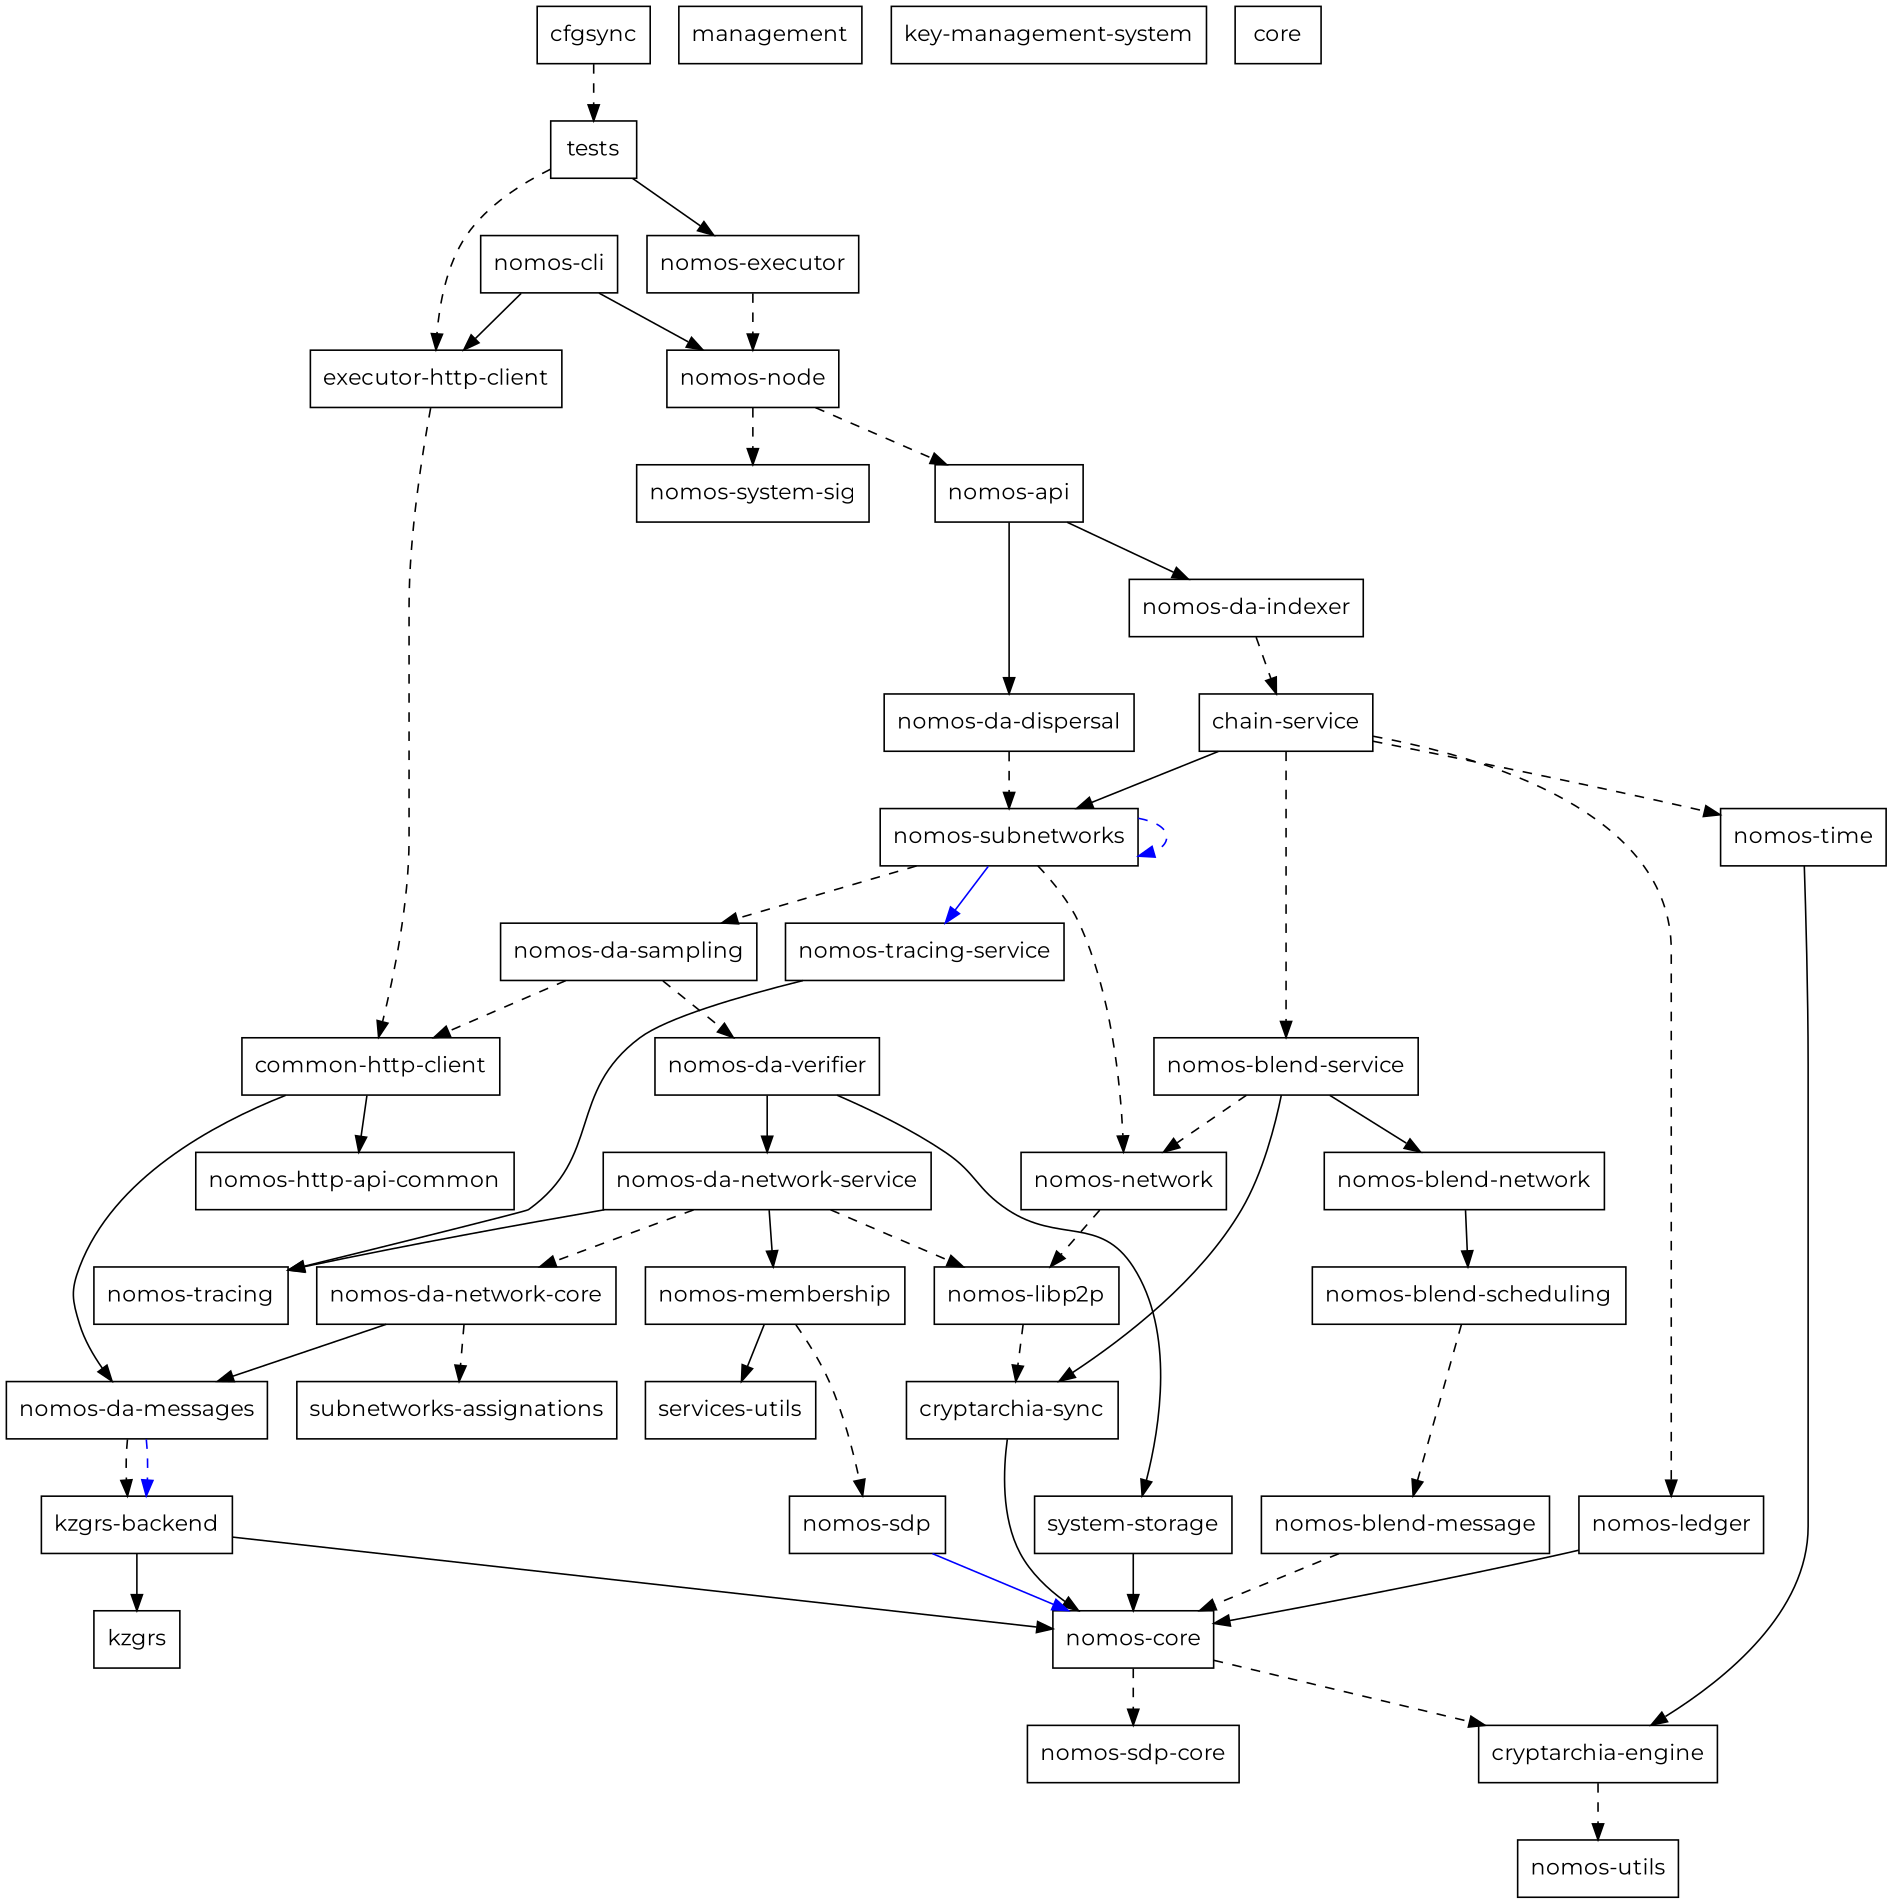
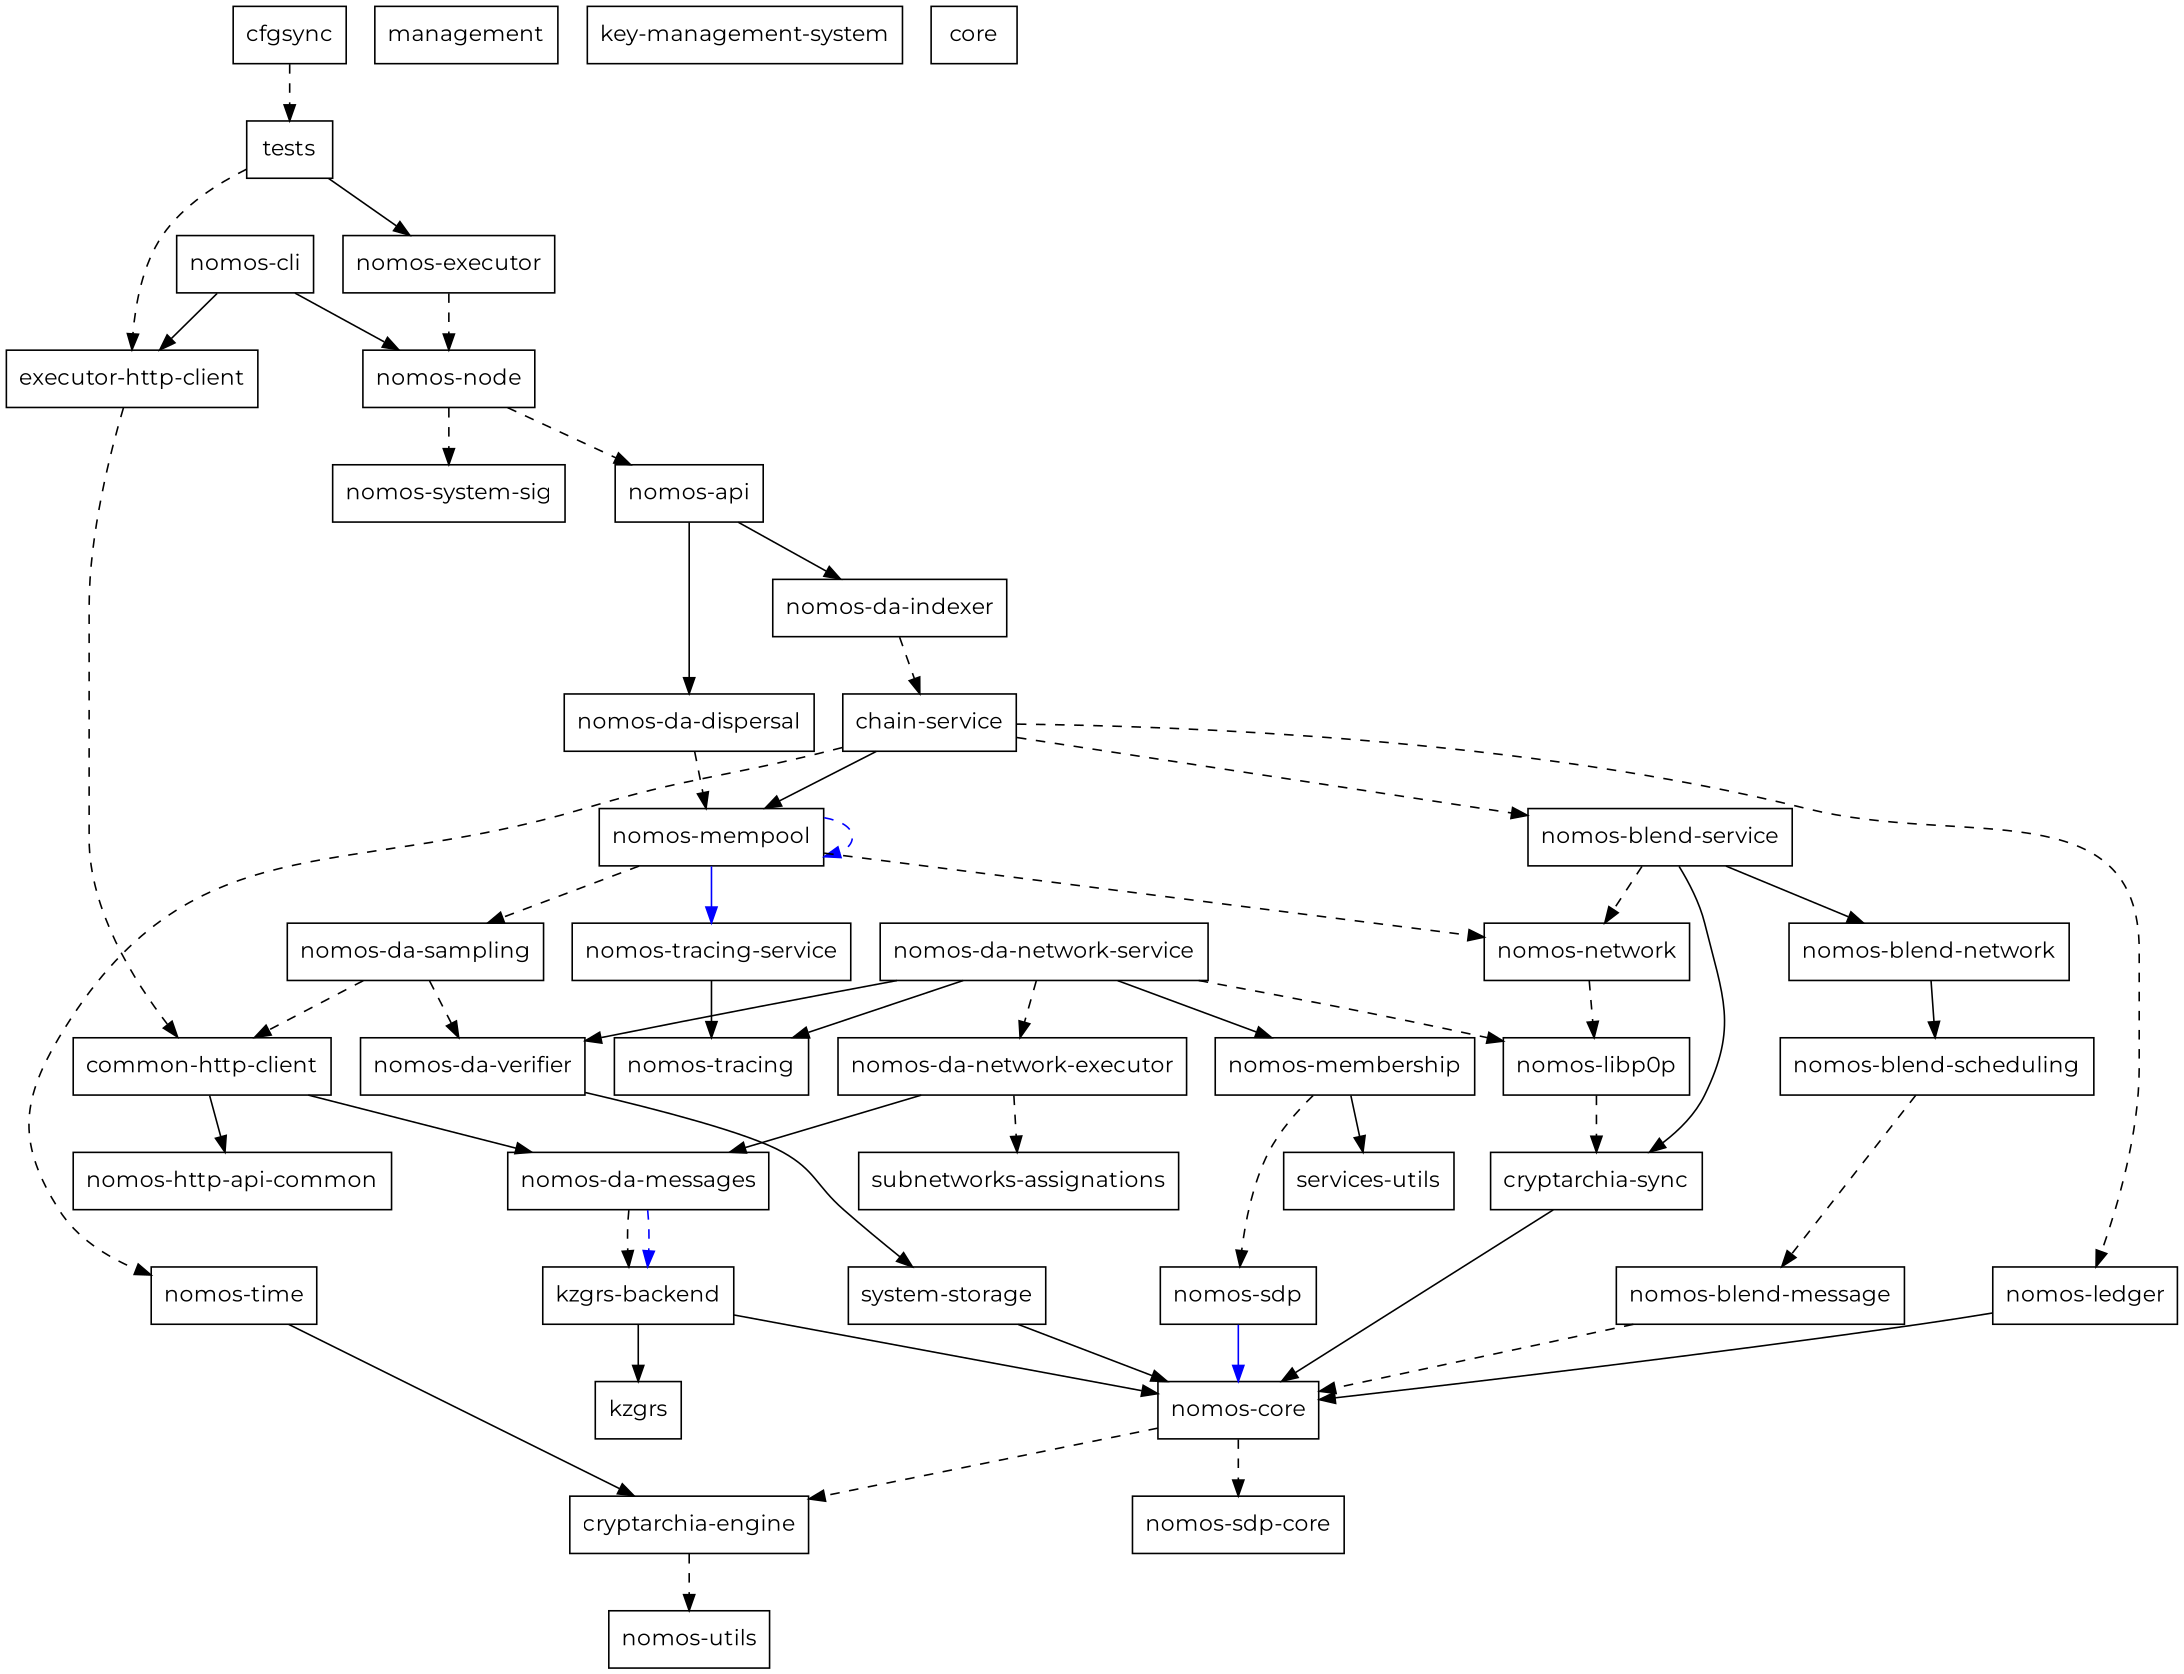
node "nomos-subnetworks": label "nomos-subnetworks" -> "nomos-mempool"
edge "nomos-da-verifier" -> "nomos-da-network-service": reversed
node "nomos-da-network-core": label "nomos-da-network-core" -> "nomos-da-network-executor"
node "nomos-libp2p": label "nomos-libp2p" -> "nomos-libp0p"
